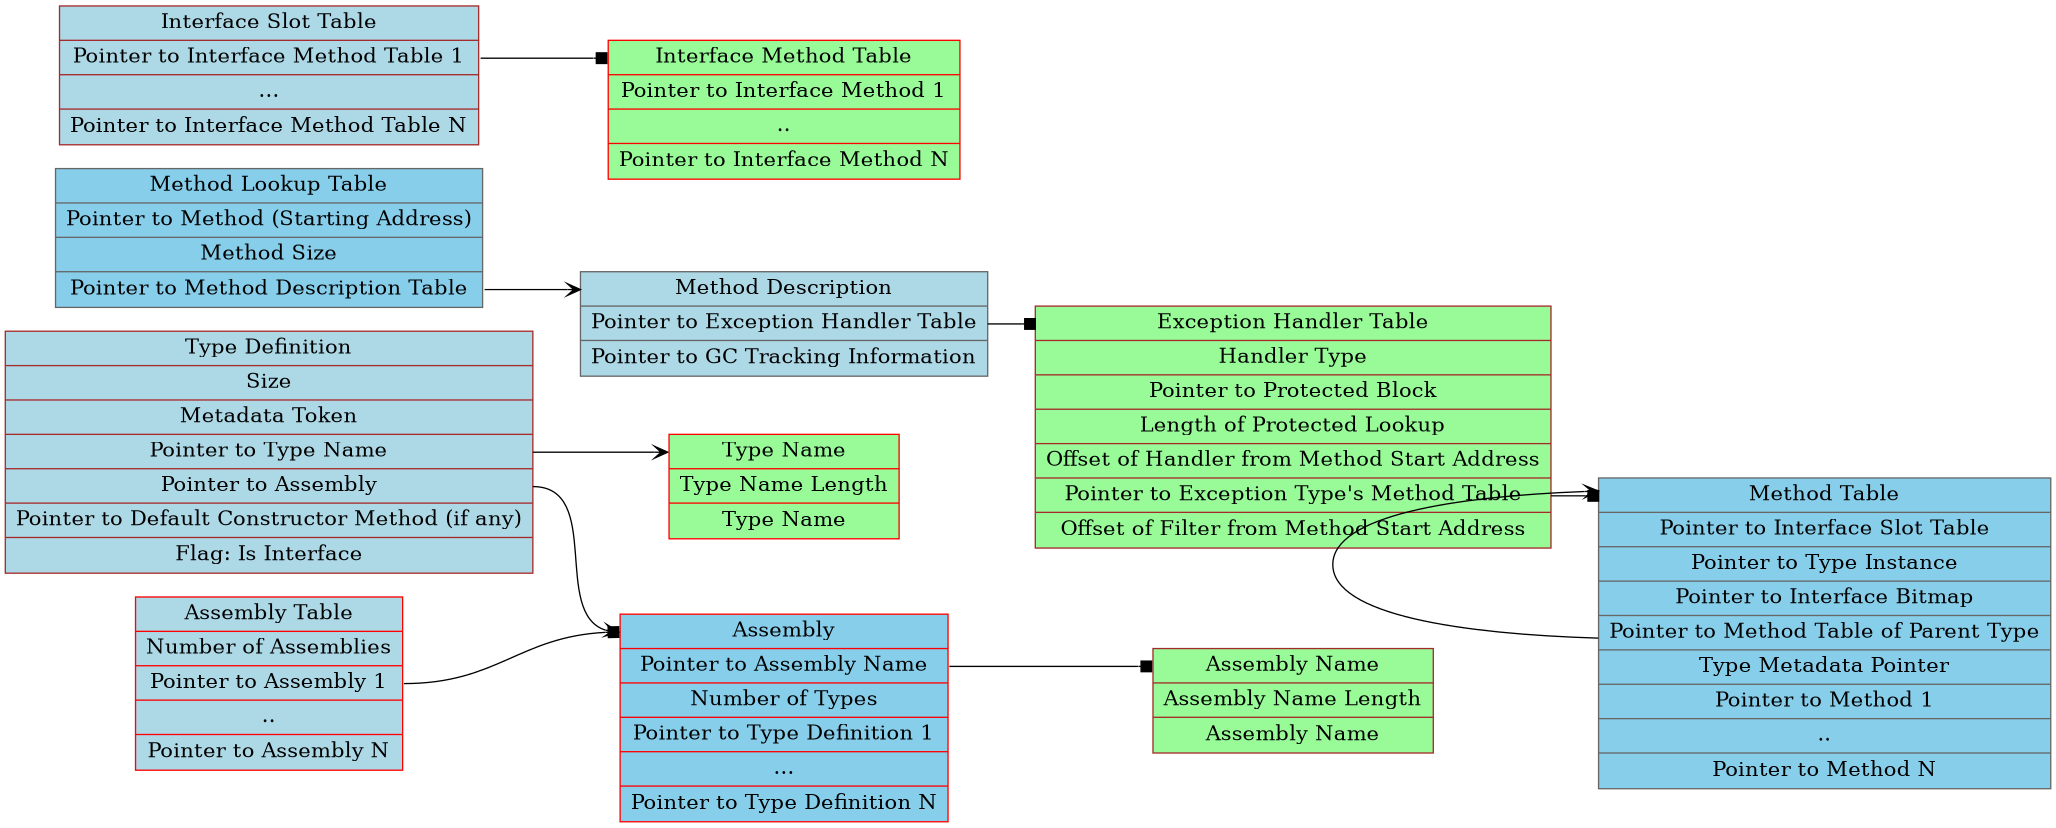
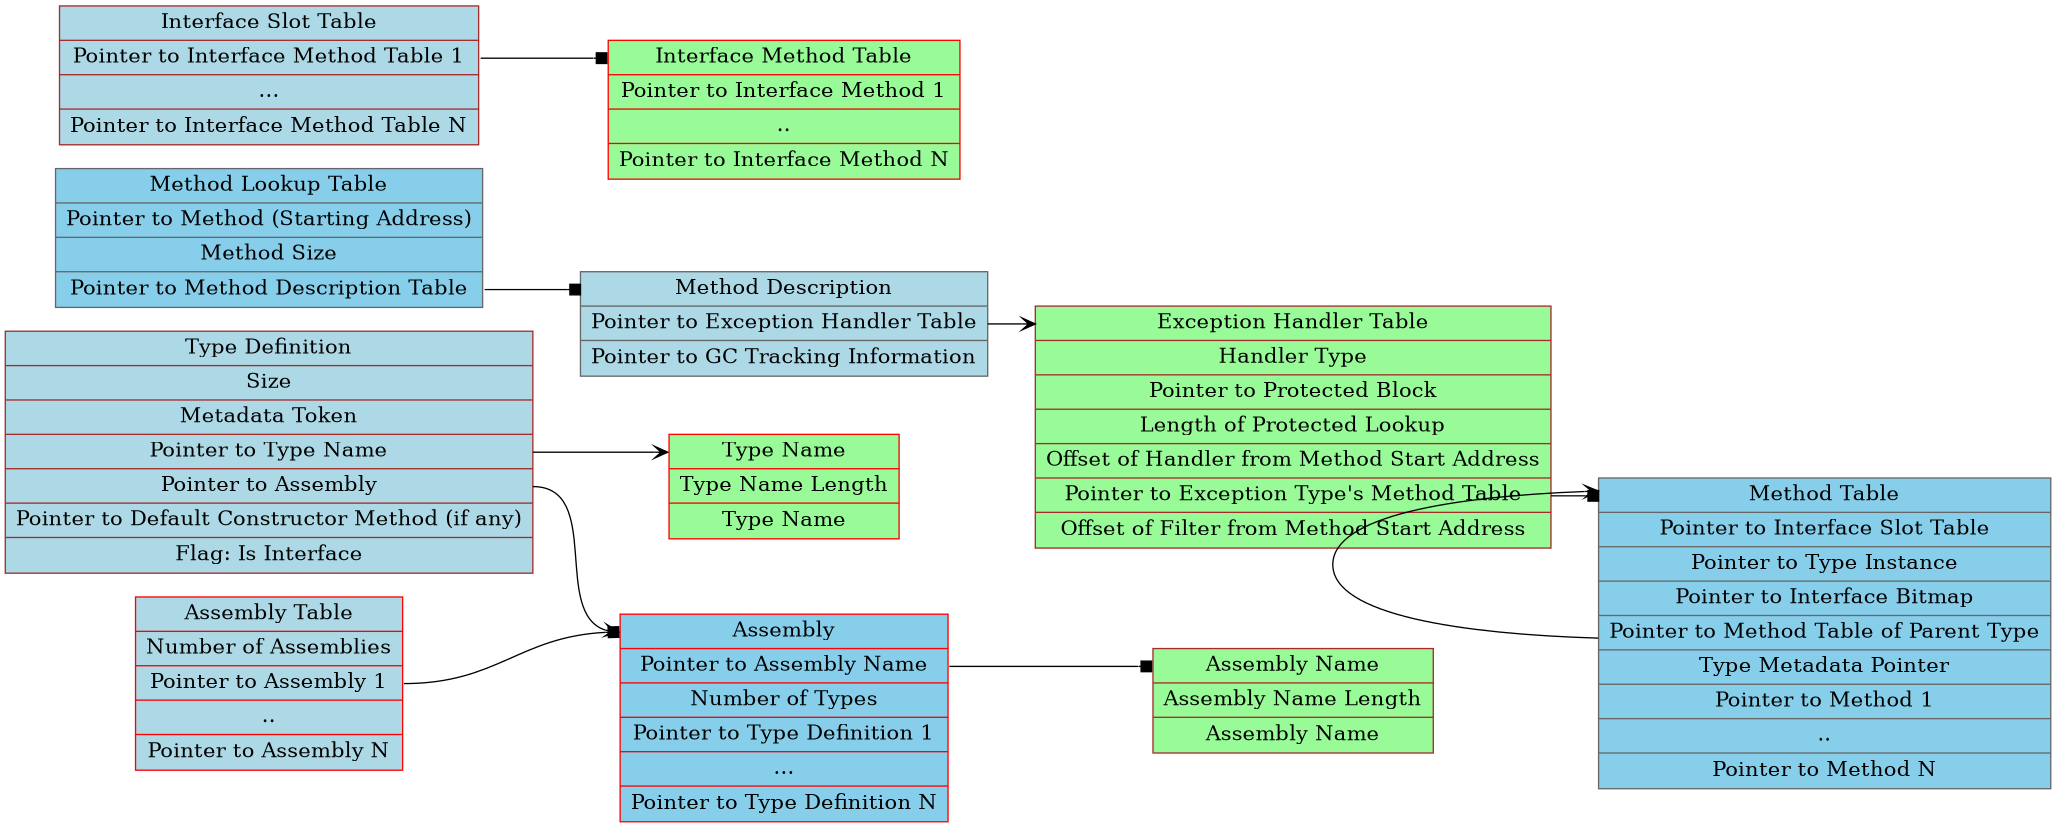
edge "Method Lookup Table" -> "Method Description": arrowhead vee -> box
edge "Method Description" -> "Exception Handler Table": arrowhead box -> vee
